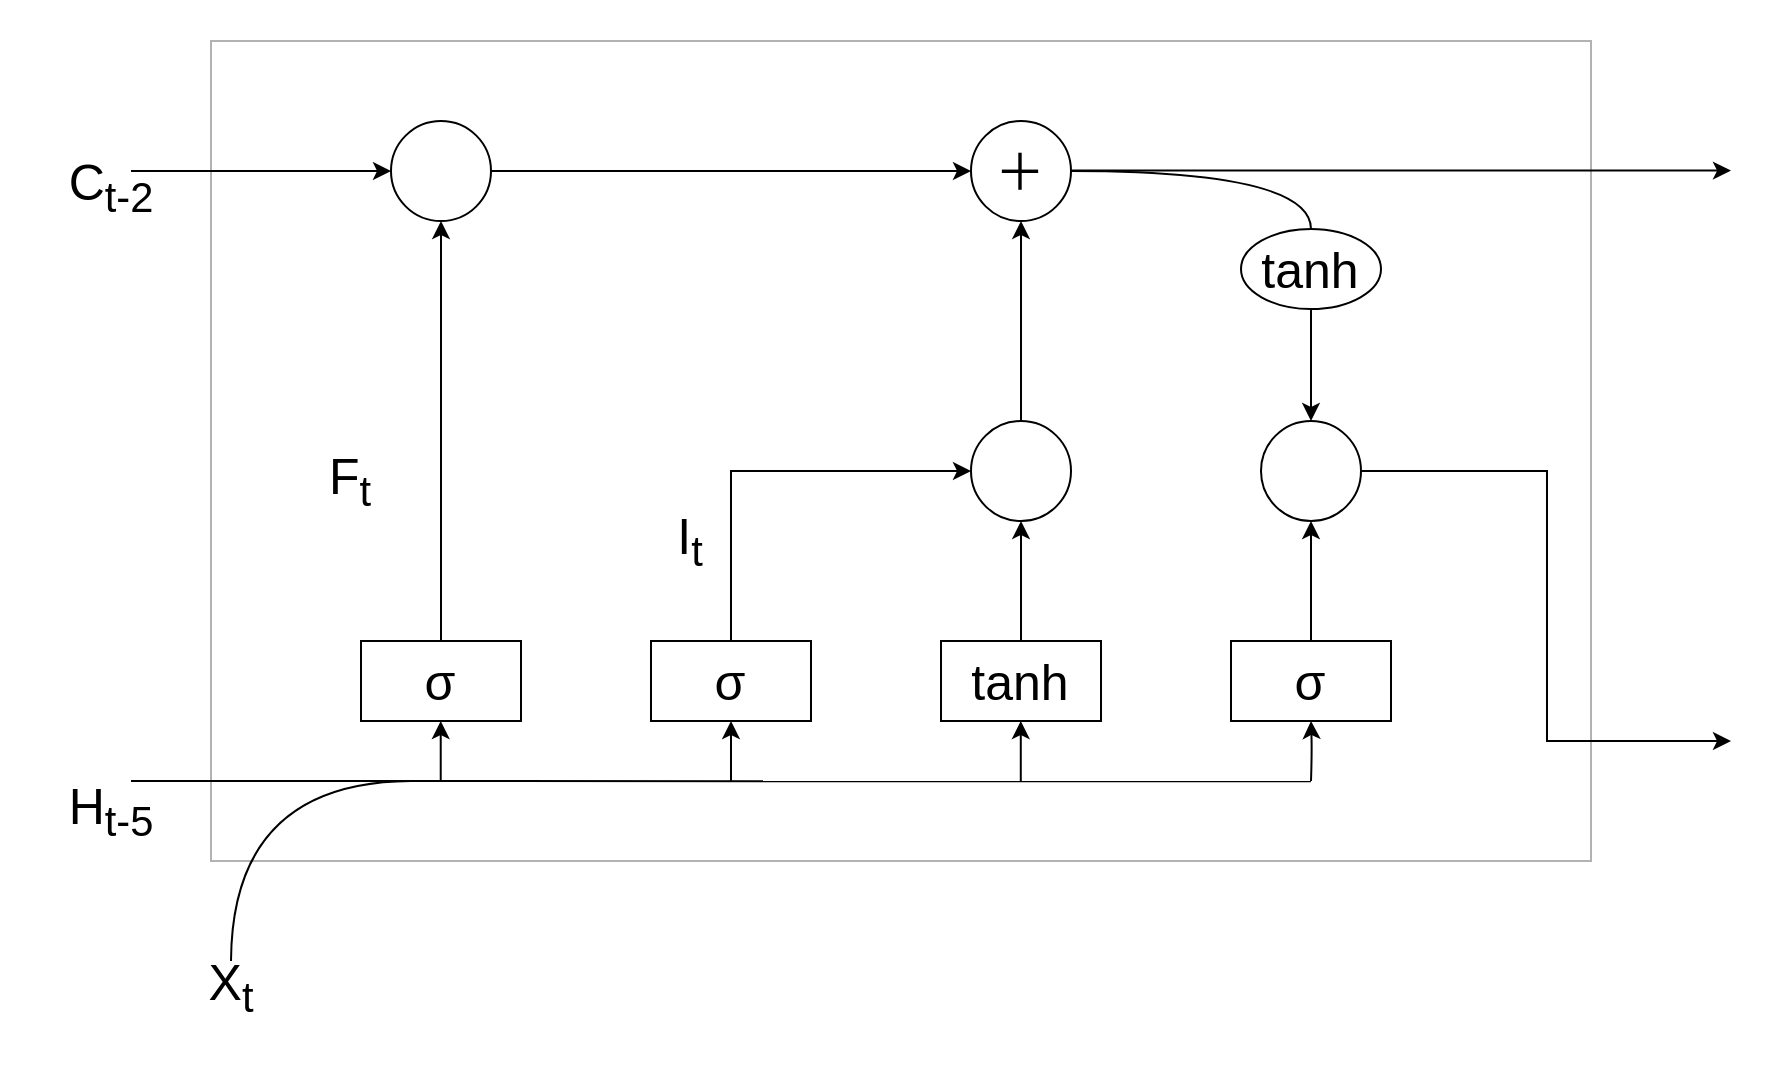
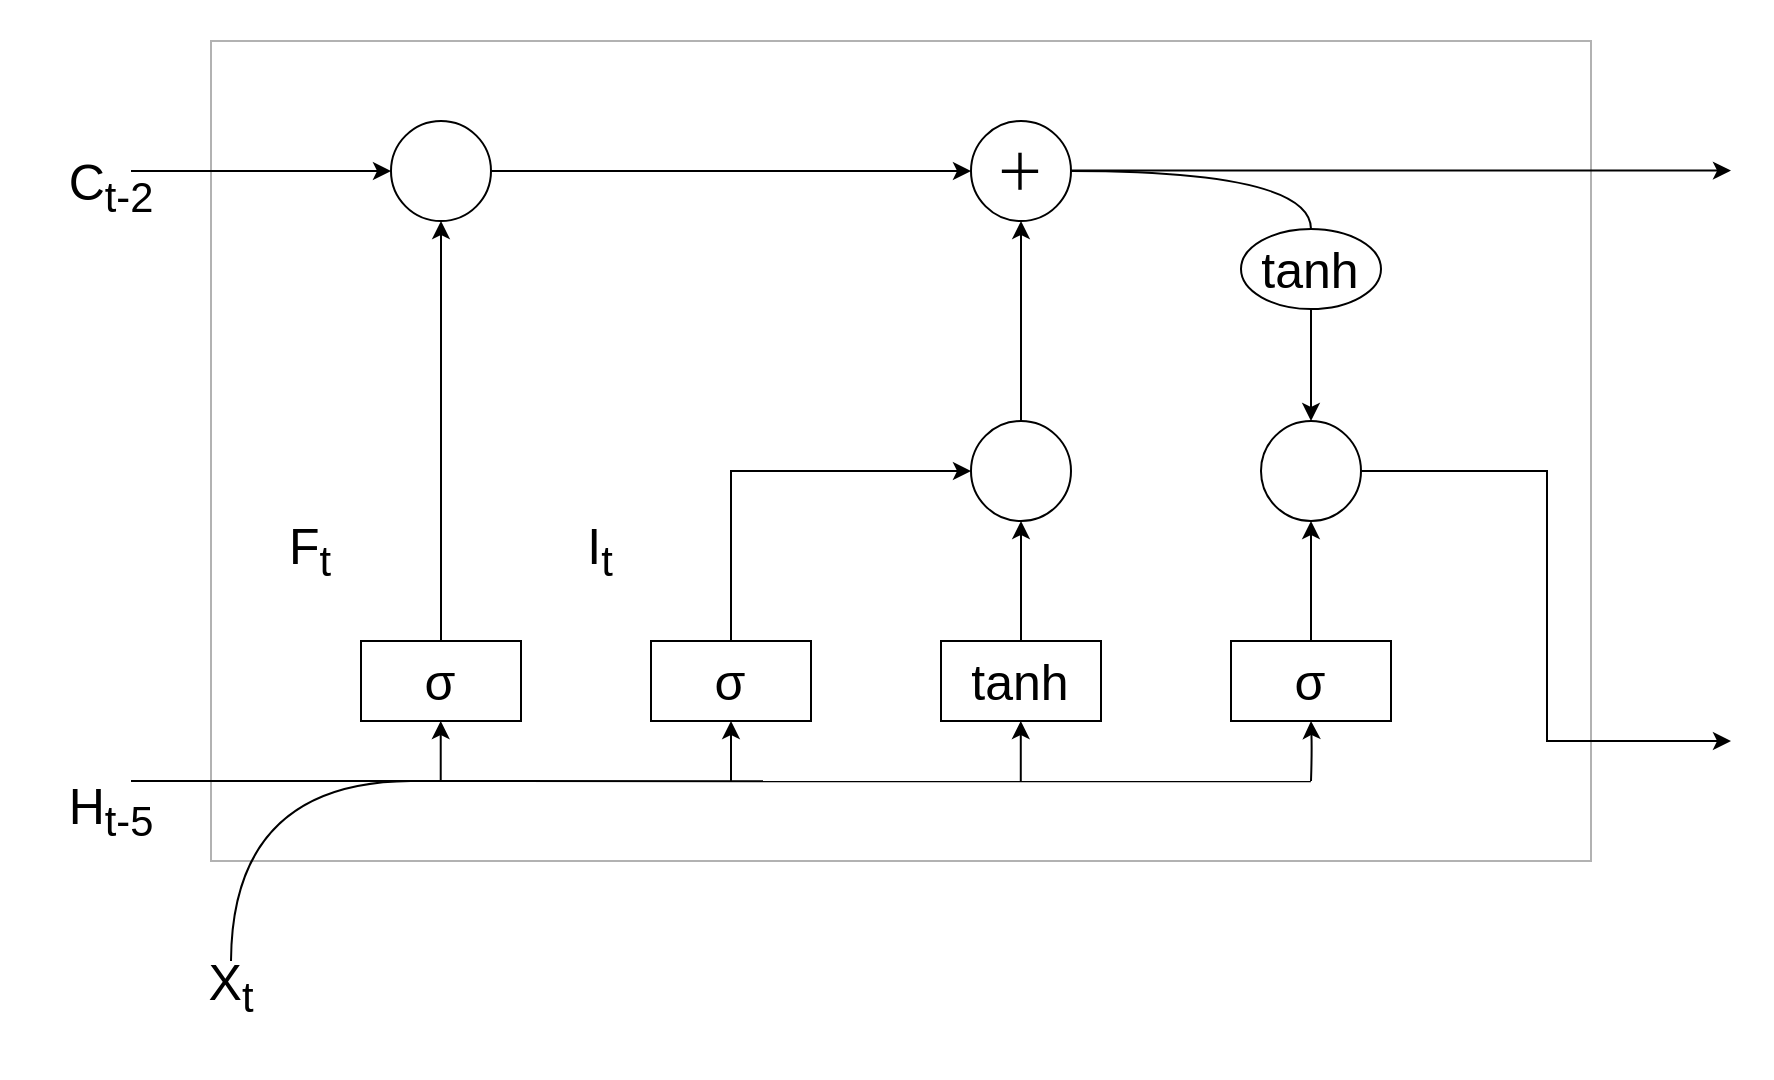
node "Ft": moved (351, 481) -> (311, 551)
node "It": moved (691, 541) -> (601, 551)
